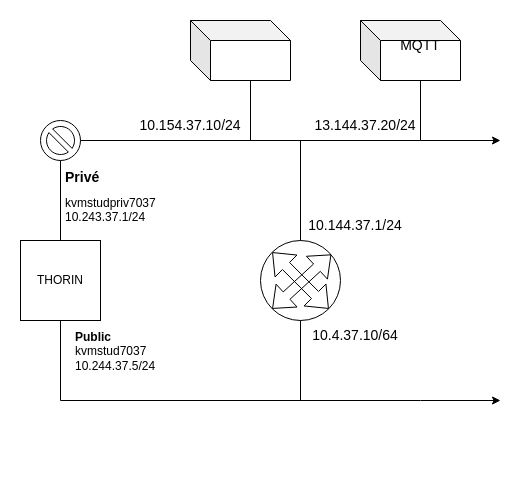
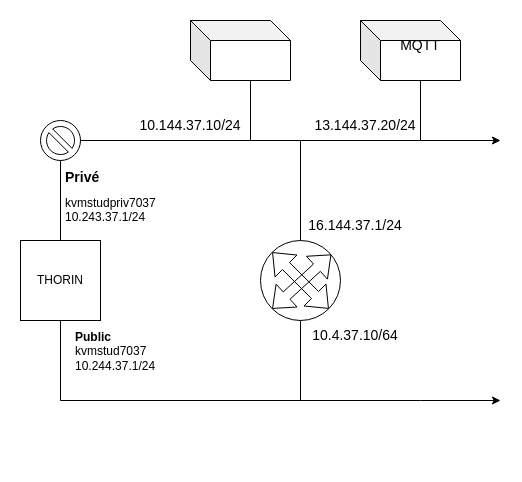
node "10.154.37.10/24": label "10.154.37.10/24" -> "10.144.37.10/24"
node "10.144.37.1/24": label "10.144.37.1/24" -> "16.144.37.1/24"
node "Public kvmstud7037 10.244.37.5/24": label "Public kvmstud7037 10.244.37.5/24" -> "Public kvmstud7037 10.244.37.1/24"
